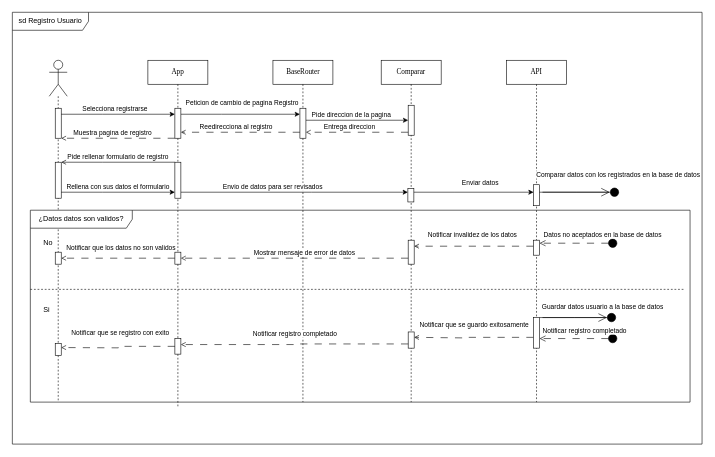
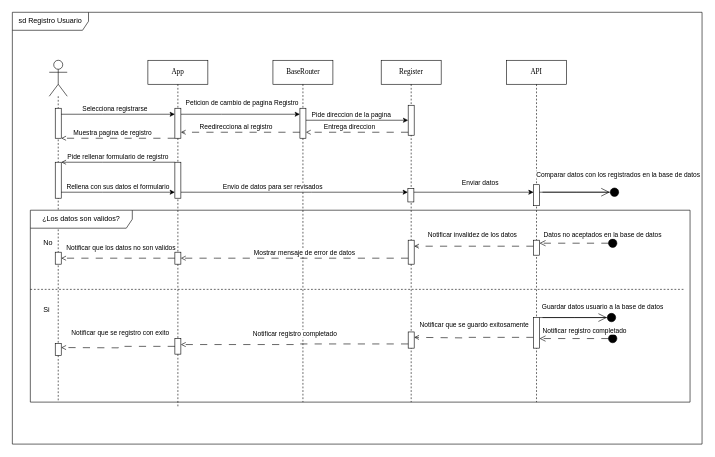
node "Comparar": label "Comparar" -> "Register"
node "¿Datos datos son validos?": label "¿Datos datos son validos?" -> "¿Los datos son validos?"
